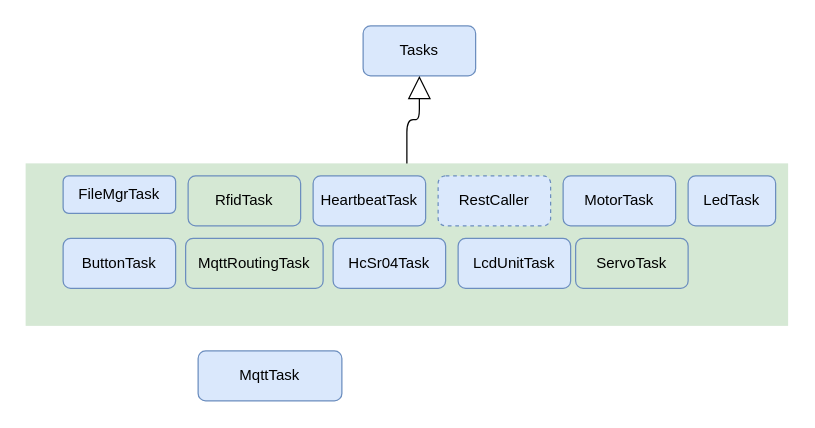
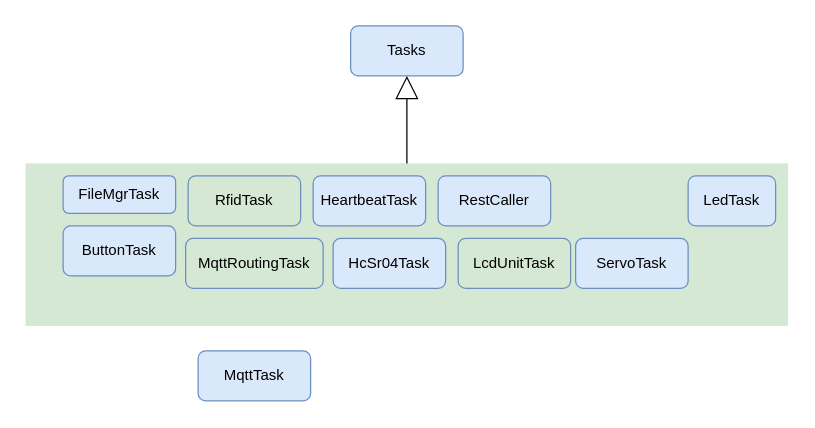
node "Tasks": moved (419, 51) -> (407, 51)
node "RestCaller": style dashed -> solid
node "MotorTask": removed
node "ButtonTask": moved (119, 263) -> (119, 251)
node "LcdUnitTask": fillcolor #dae8fc -> #d5e8d4
node "ServoTask": fillcolor #d5e8d4 -> #dae8fc
node "MqttTask": size 144x50 -> 113x50
